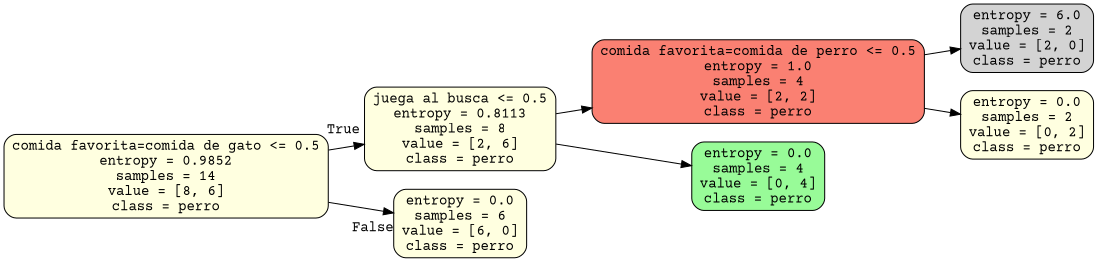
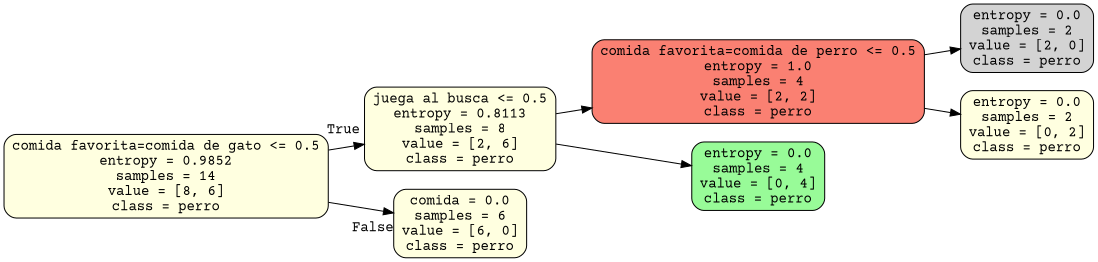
node "entropy = 6.0 samples = 2 value = [2, 0] class = perro": label "entropy = 6.0 samples = 2 value = [2, 0] class = perro" -> "entropy = 0.0 samples = 2 value = [2, 0] class = perro"
node "entropy = 0.0 samples = 6 value = [6, 0] class = perro": label "entropy = 0.0 samples = 6 value = [6, 0] class = perro" -> "comida = 0.0 samples = 6 value = [6, 0] class = perro"
